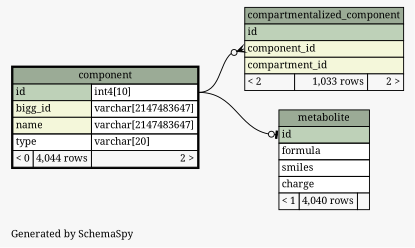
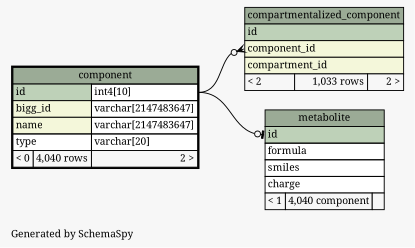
node "component": text "4,044 rows" -> "4,040 rows"
node "metabolite": text "4,040 rows" -> "4,040 component"
